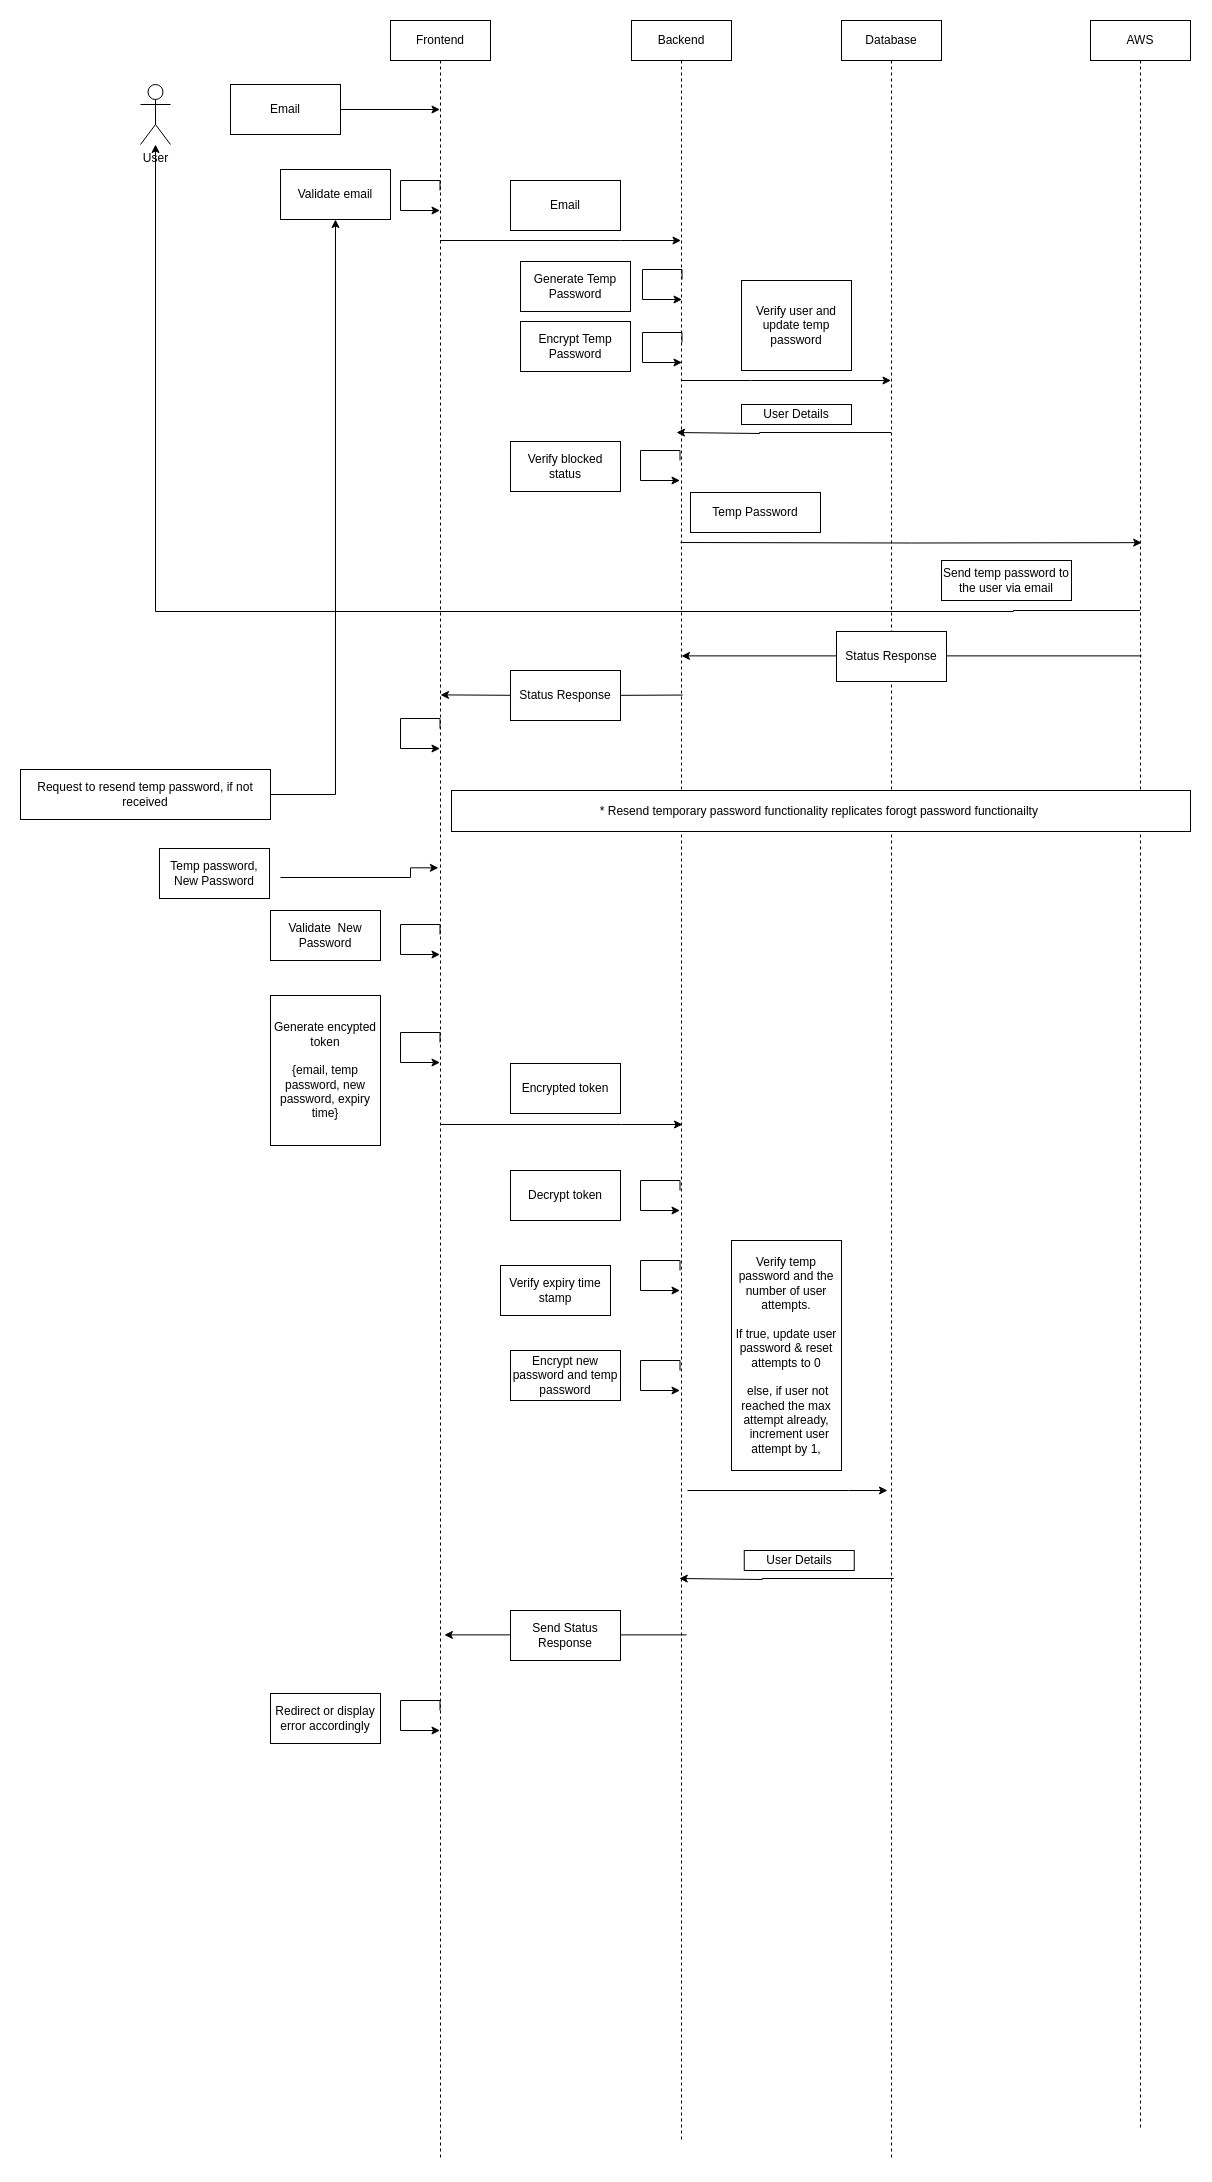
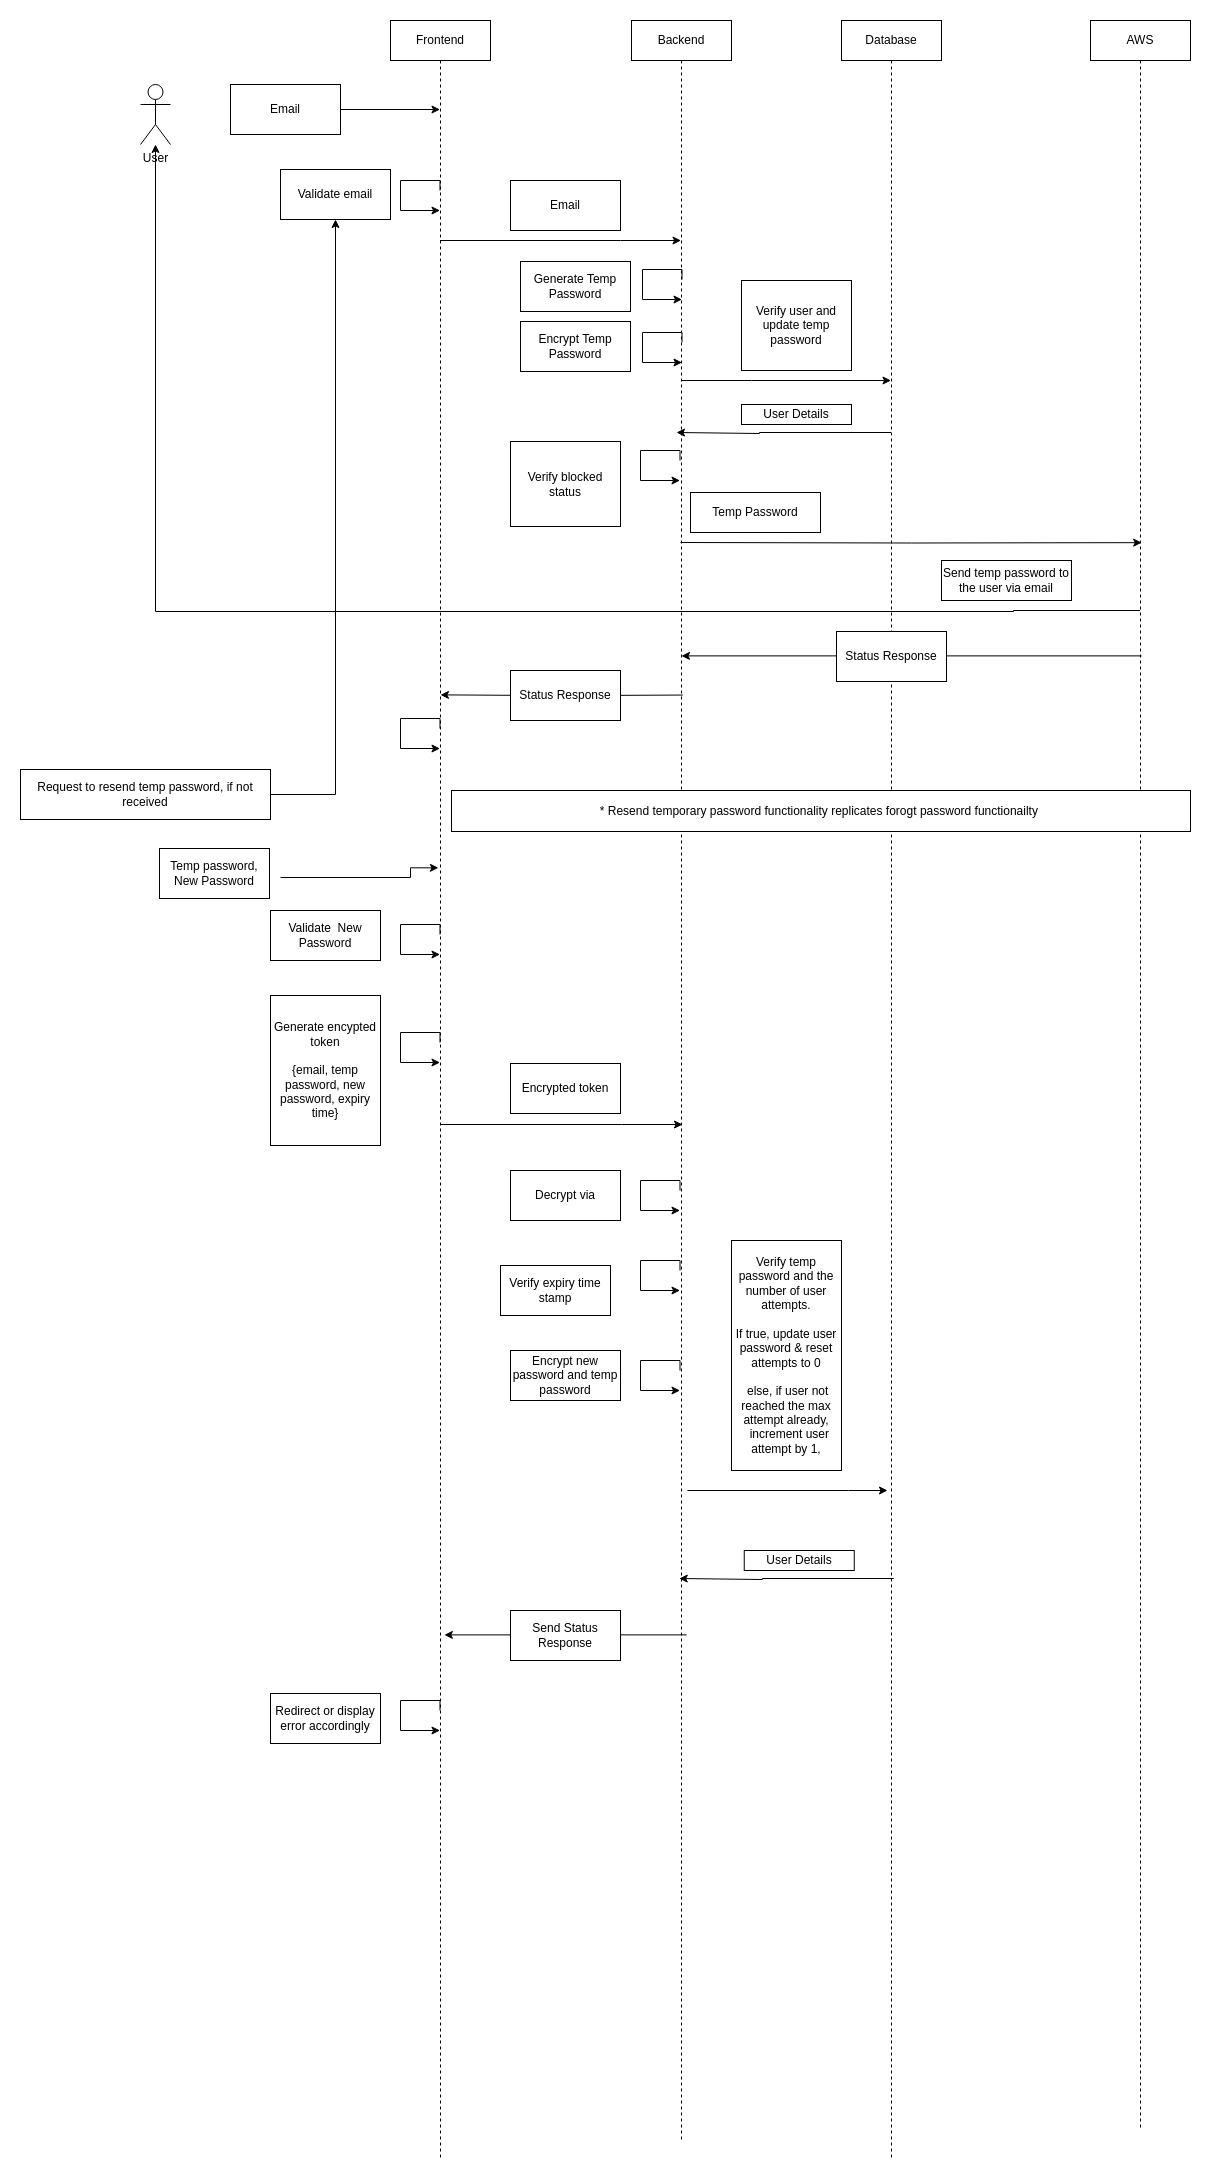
node "Verify blocked status": size 110x50 -> 110x85
node "Decrypt token": label "Decrypt token" -> "Decrypt via"
